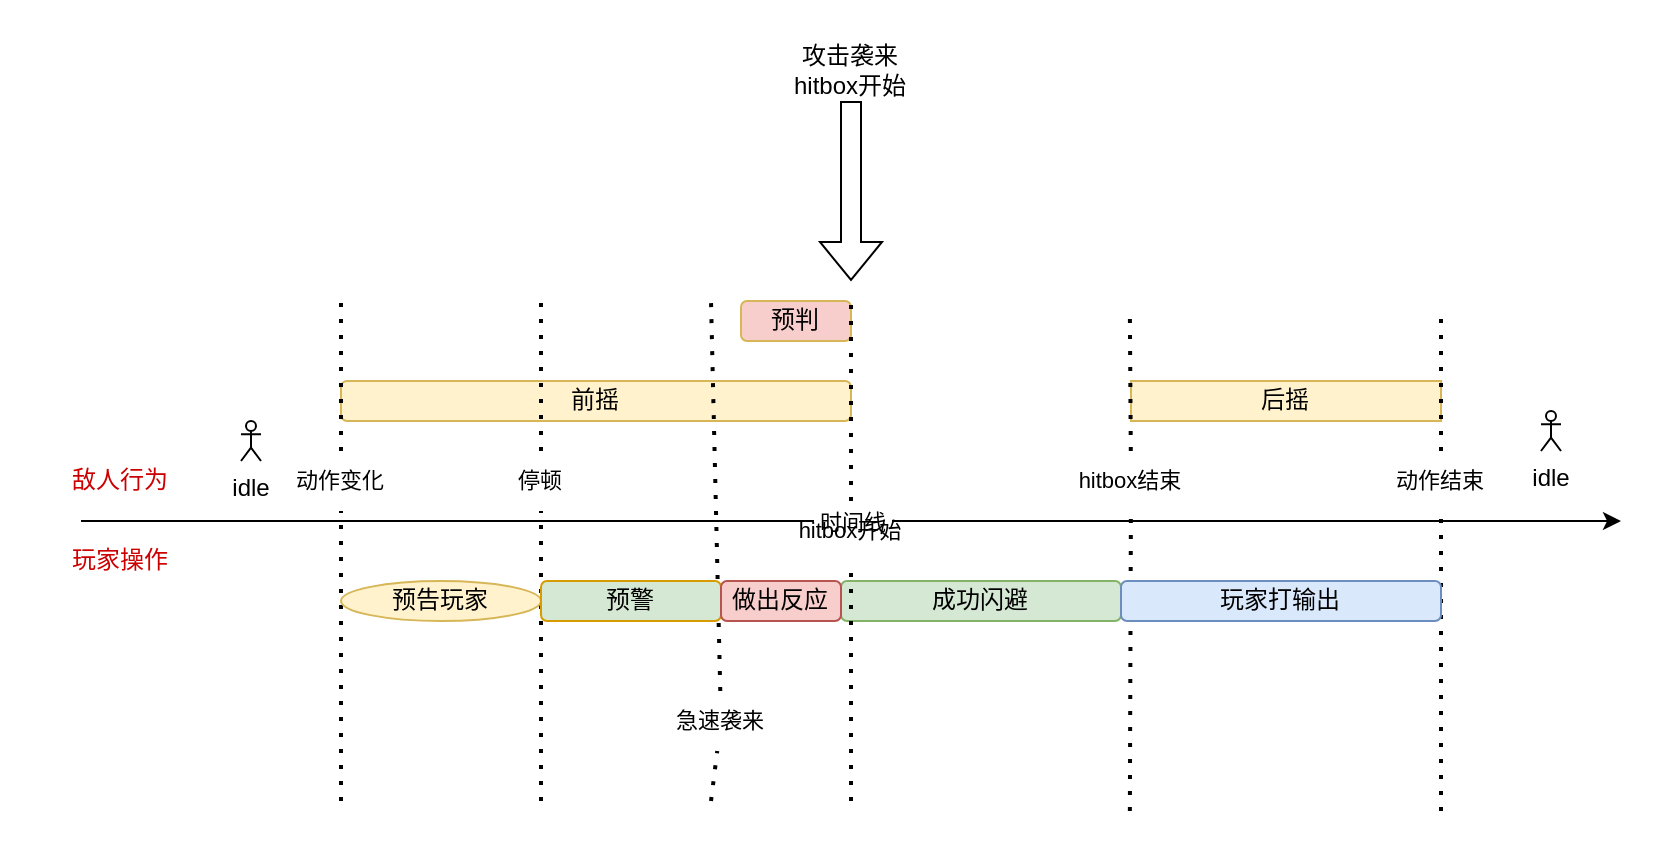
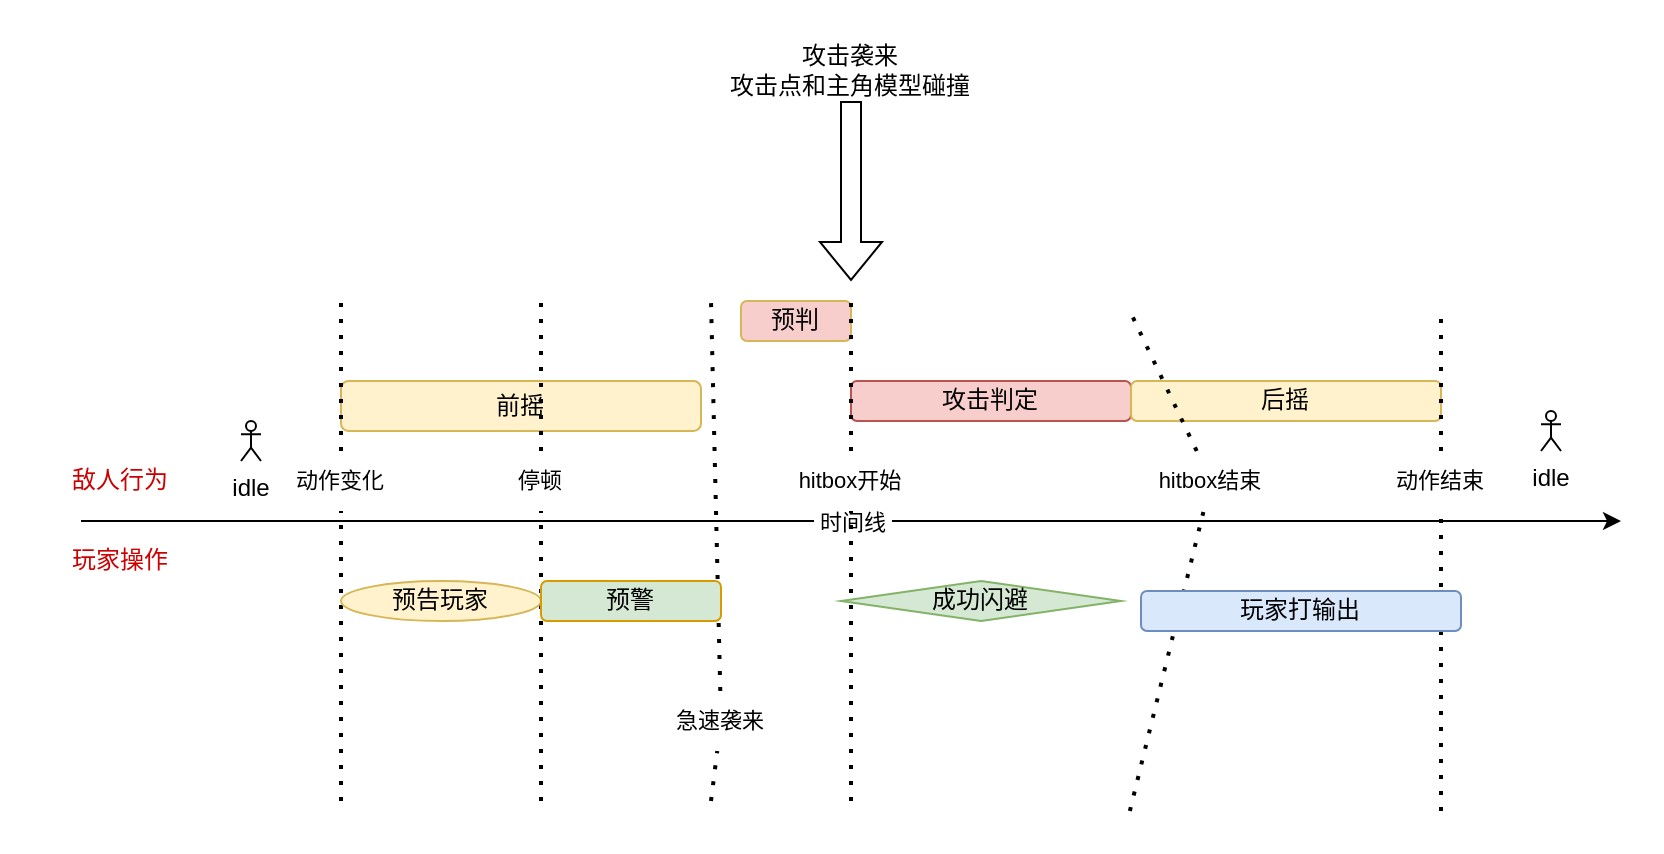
node "攻击袭来 hitbox开始": label "攻击袭来 hitbox开始" -> "攻击袭来 攻击点和主角模型碰撞"
node "前摇": size 510x40 -> 360x50
node "攻击判定": added
node "后摇": shape rectangle -> rounded rectangle
node "hitbox结束": moved (1131, 481) -> (1211, 481)
node "hitbox开始": moved (851, 531) -> (851, 481)
node "做出反应": removed
node "成功闪避": shape rounded rectangle -> diamond
node "玩家打输出": moved (1281, 601) -> (1301, 611)
